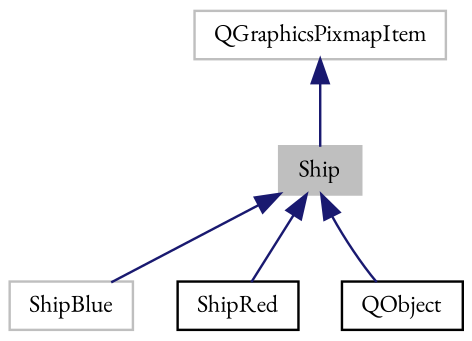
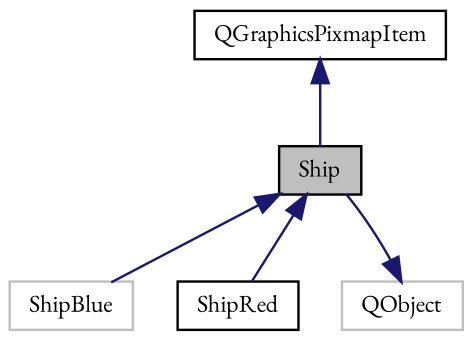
node "QGraphicsPixmapItem": color grey75 -> black
node "Ship": color grey75 -> black
edge "QObject" -> "Ship": reversed
node "QObject": color black -> grey75
